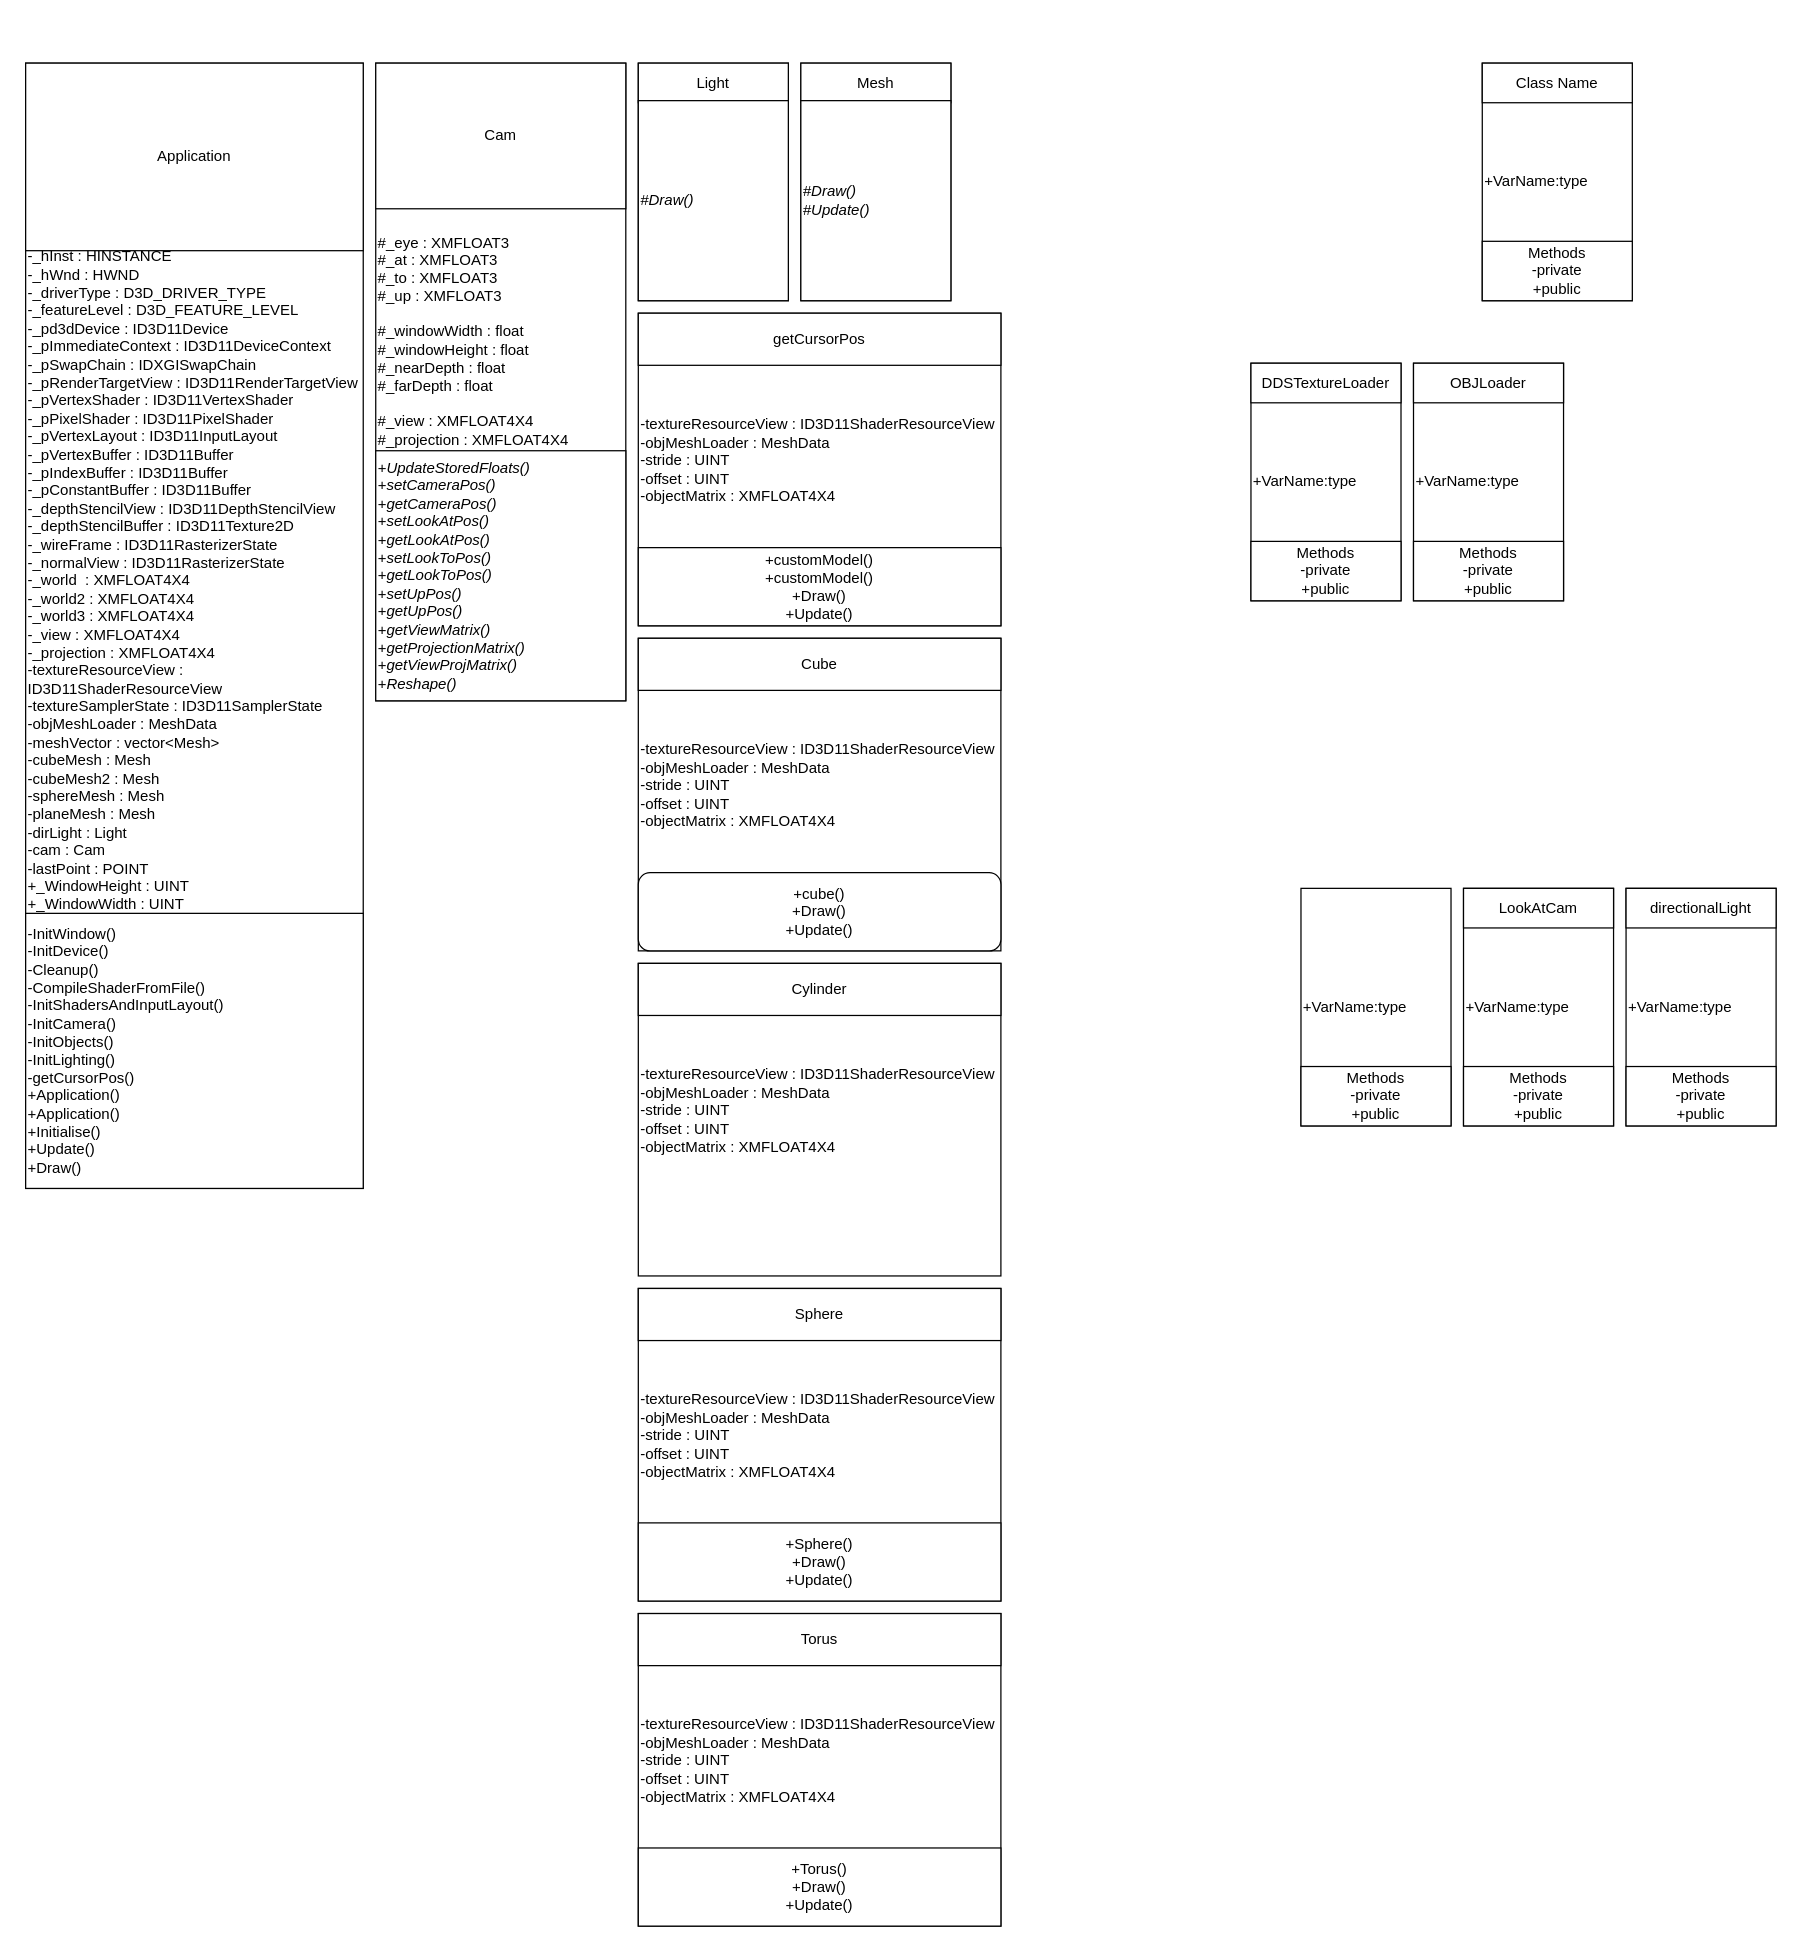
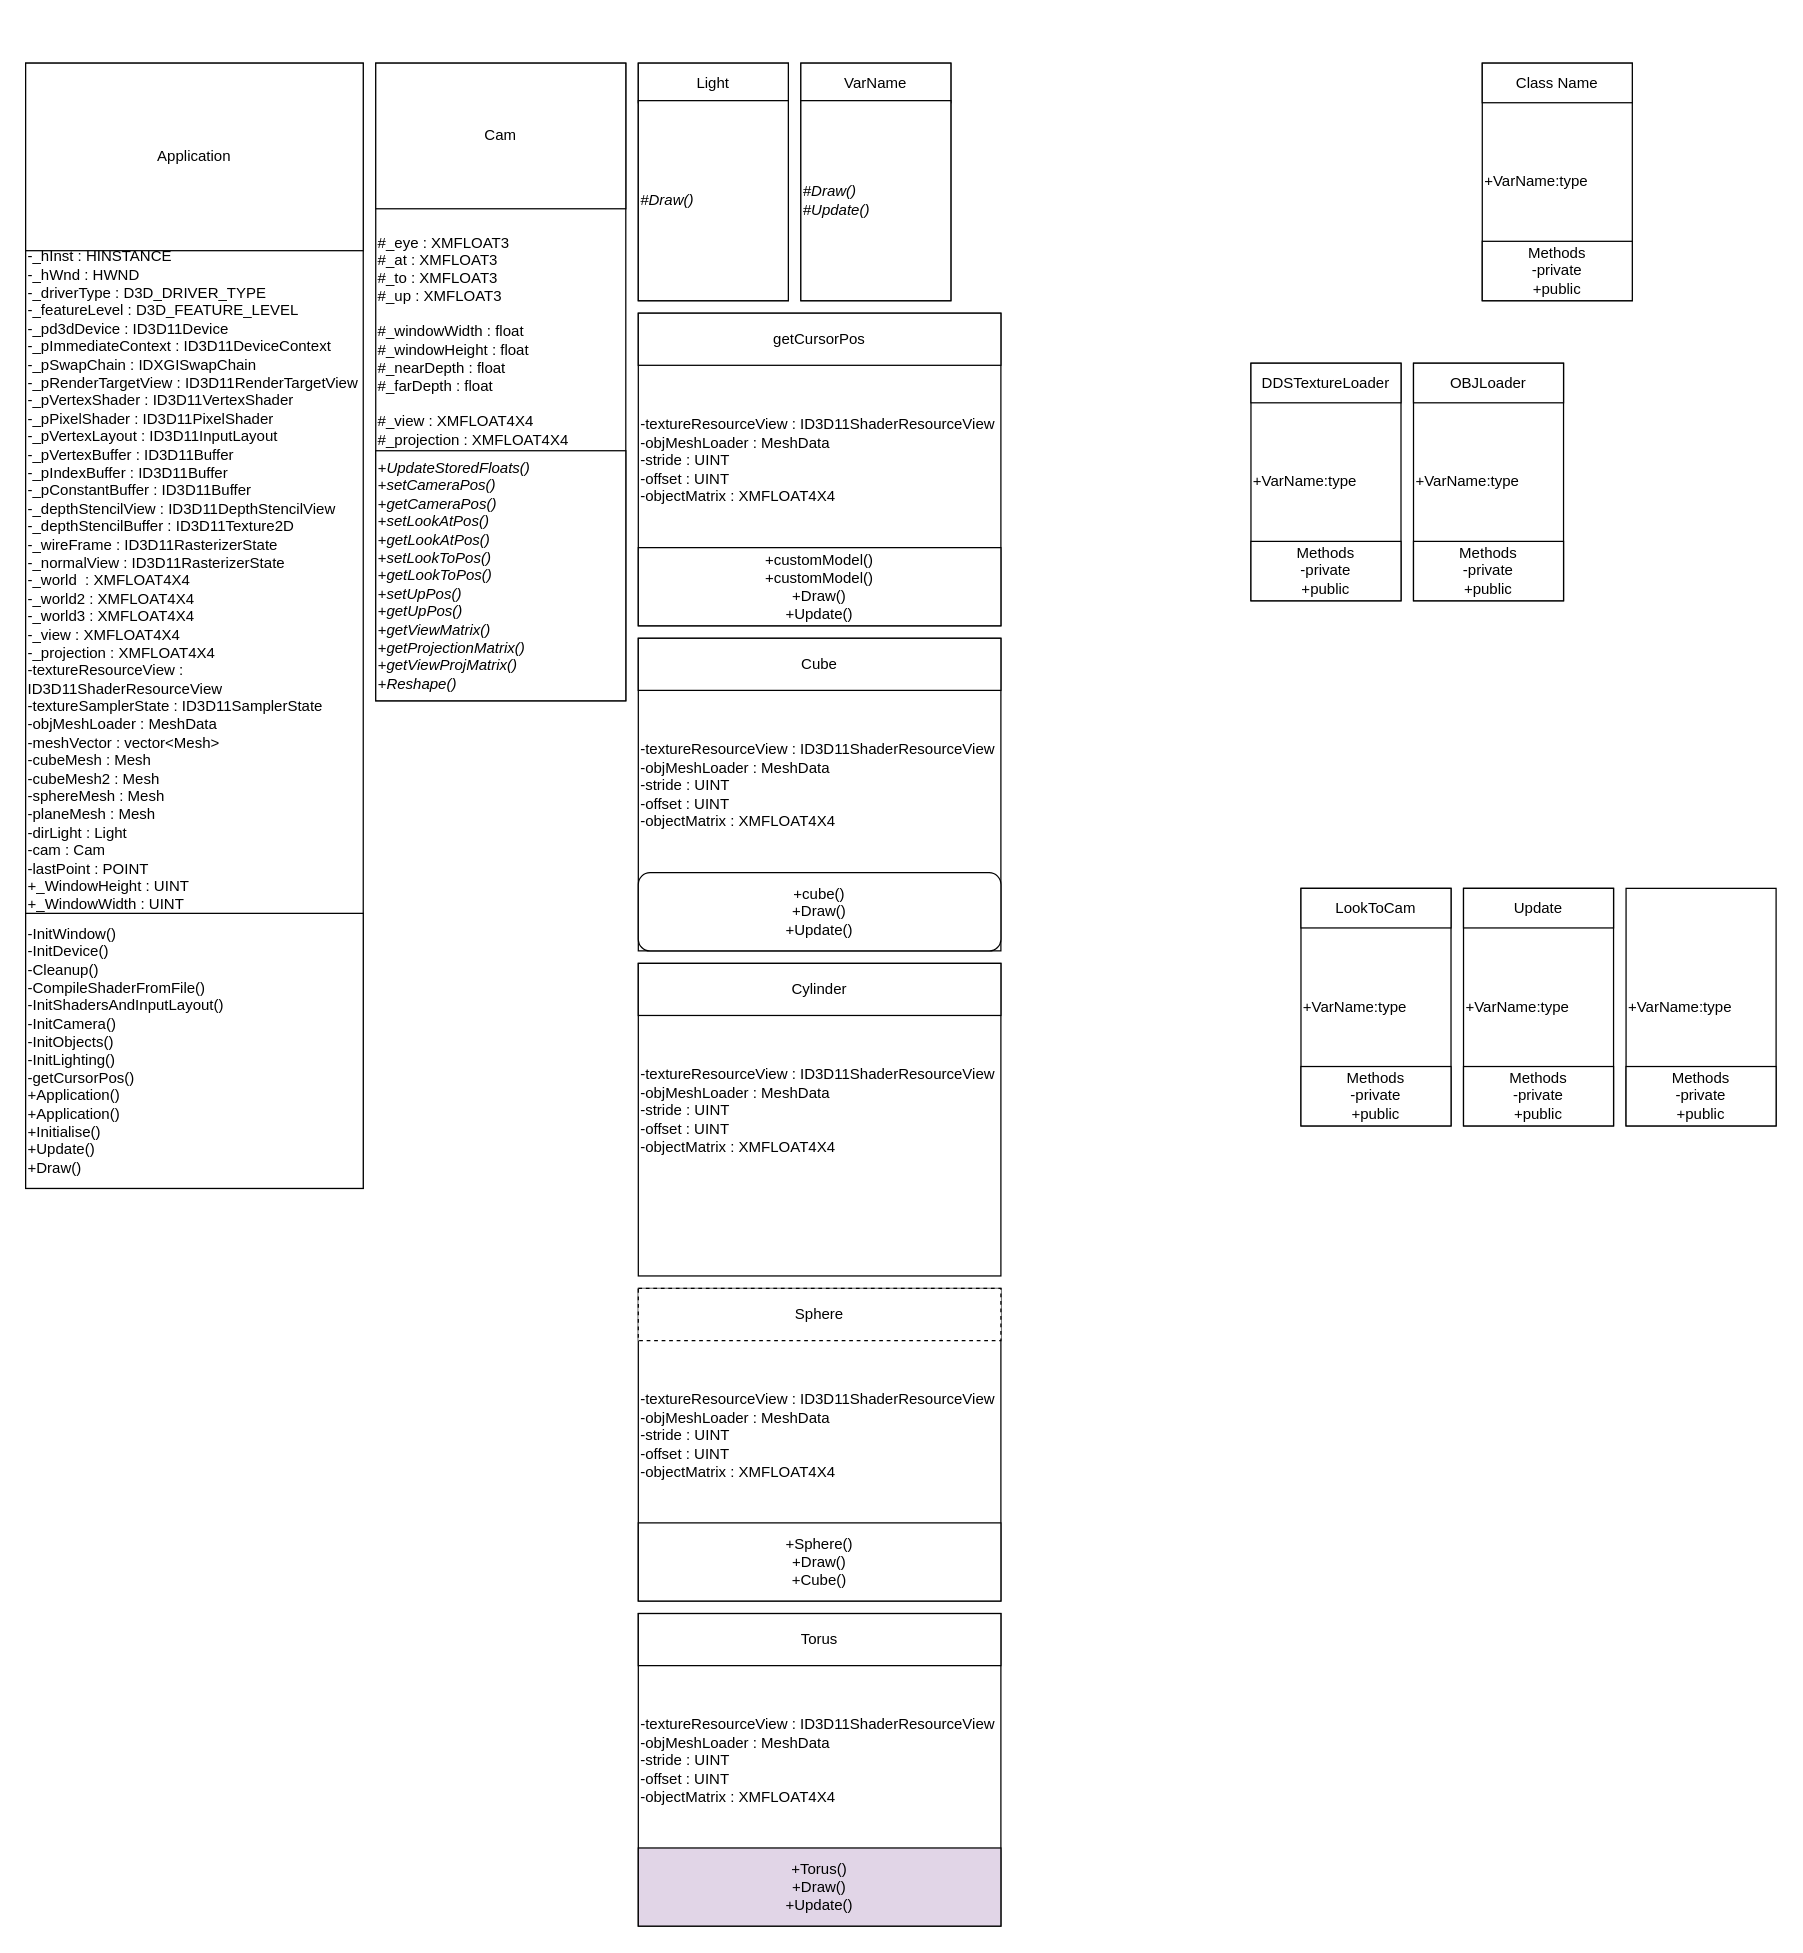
node "Mesh": label "Mesh" -> "VarName"
node "LookToCam": added
node "LookAtCam": label "LookAtCam" -> "Update"
node "directionalLight": removed
node "Sphere": style solid -> dashed
node "+Sphere() +Draw() +Update()": label "+Sphere() +Draw() +Update()" -> "+Sphere() +Draw() +Cube()"
node "+Torus() +Draw() +Update()": fillcolor #ffffff -> #e1d5e7
